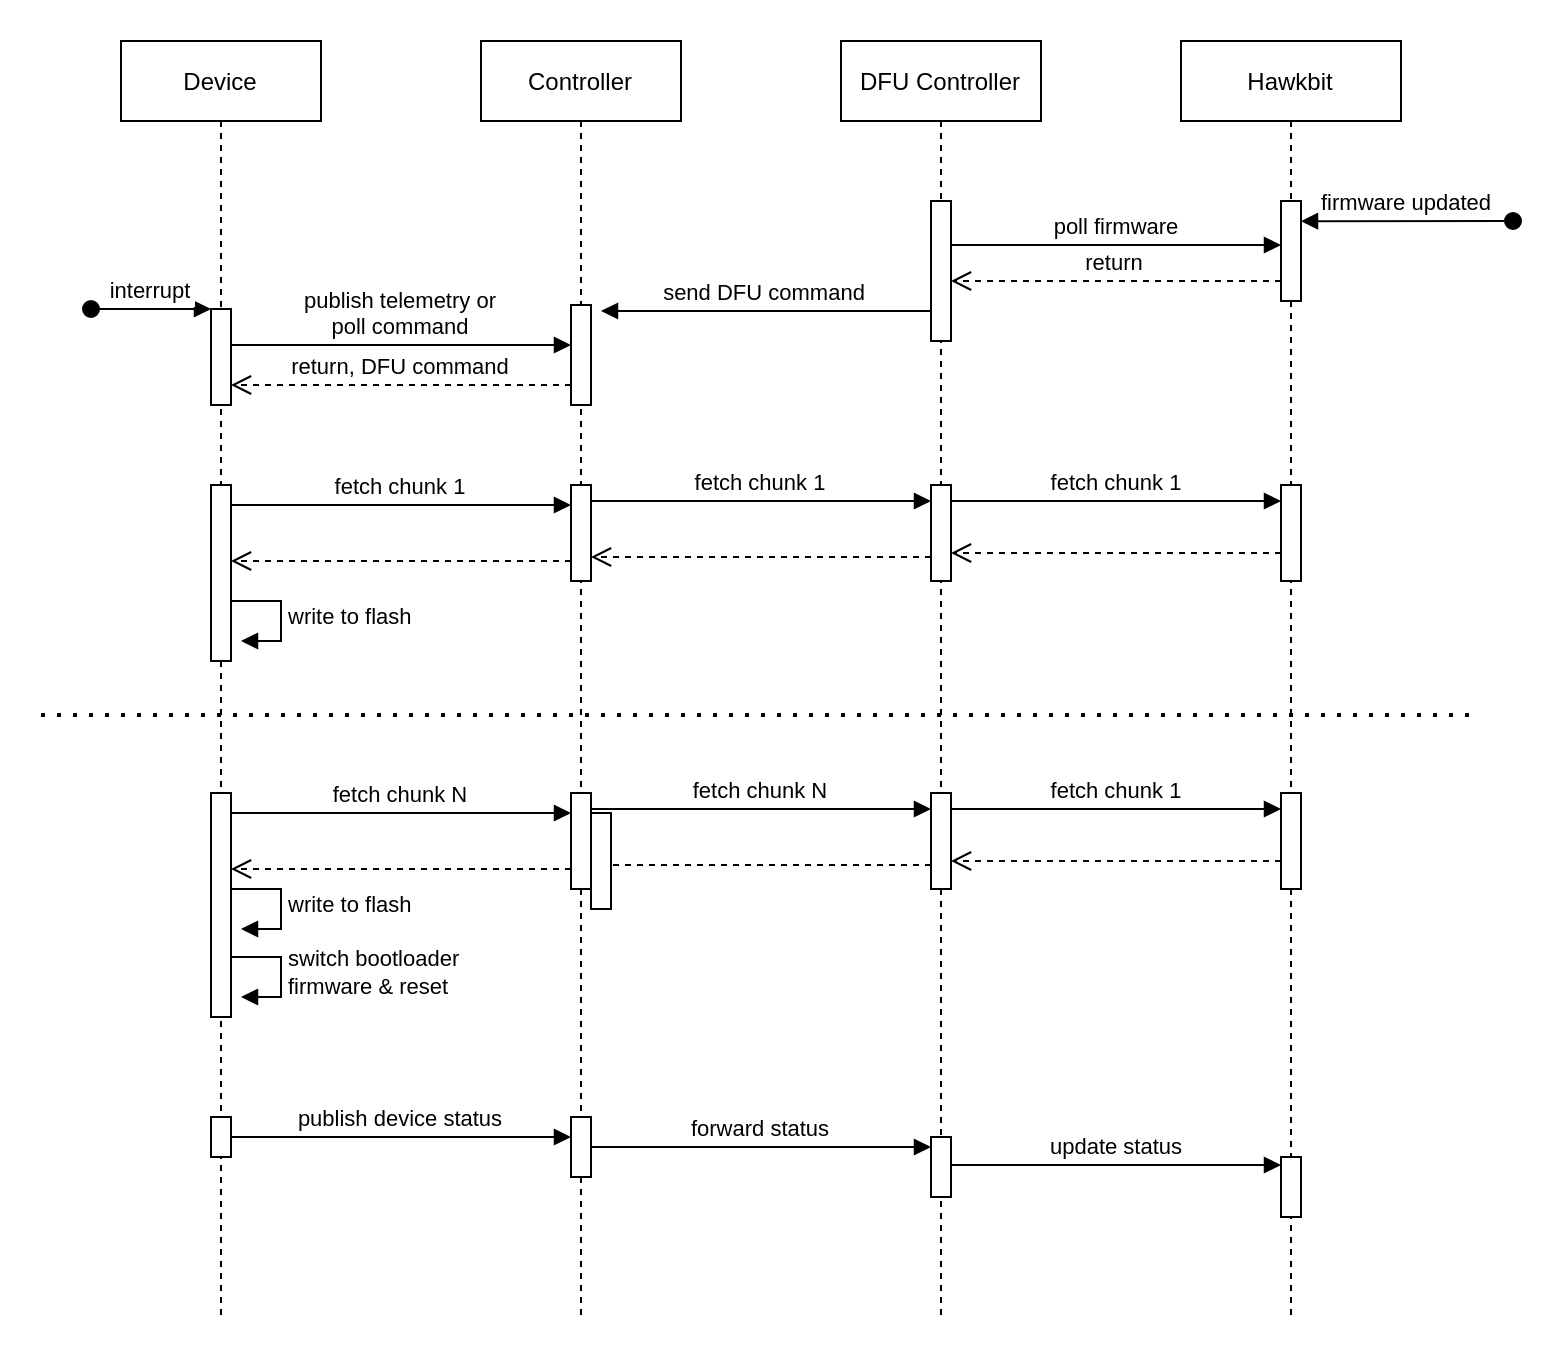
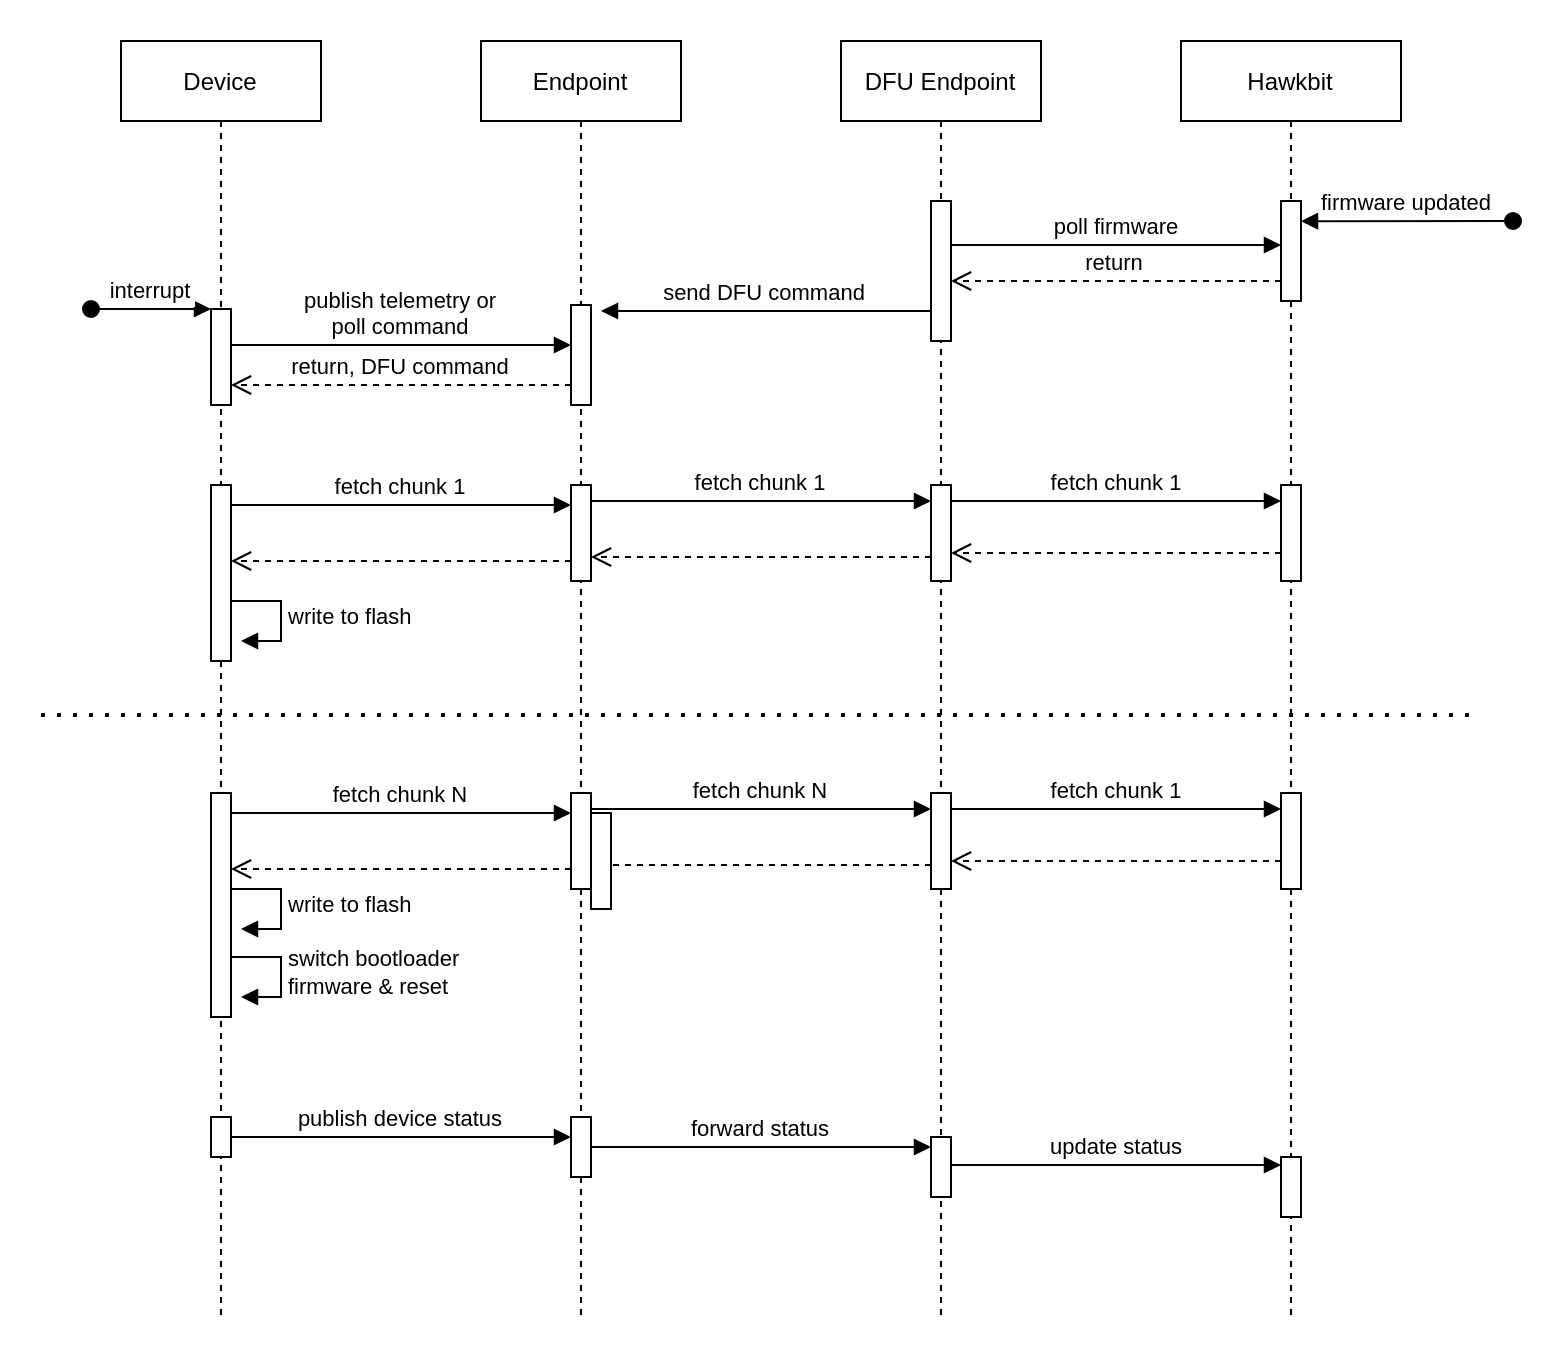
node "Controller": label "Controller" -> "Endpoint"
node "DFU Controller": label "DFU Controller" -> "DFU Endpoint"
